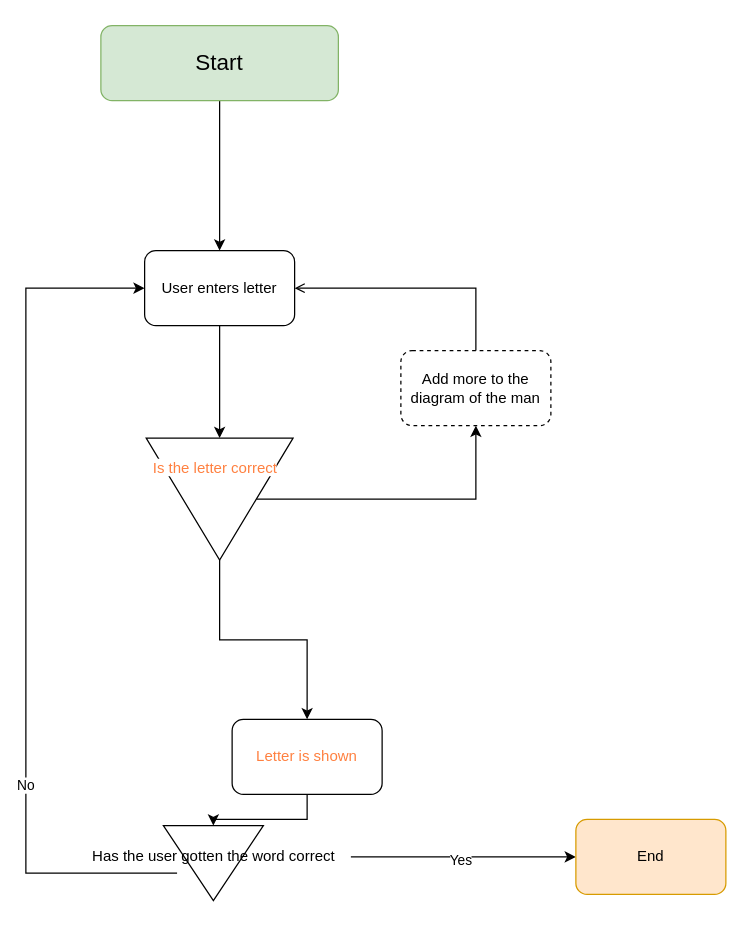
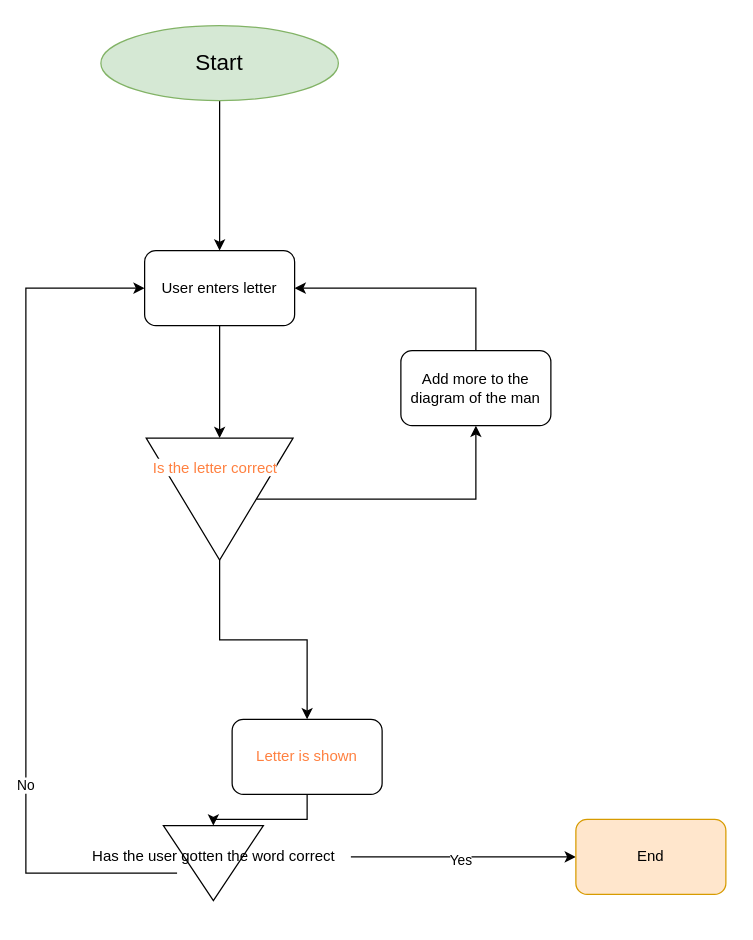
node "Start": shape rounded rectangle -> ellipse
edge "Add more to the diagram of the man" -> "User enters letter": arrowhead open -> classic
node "Add more to the diagram of the man": style dashed -> solid
